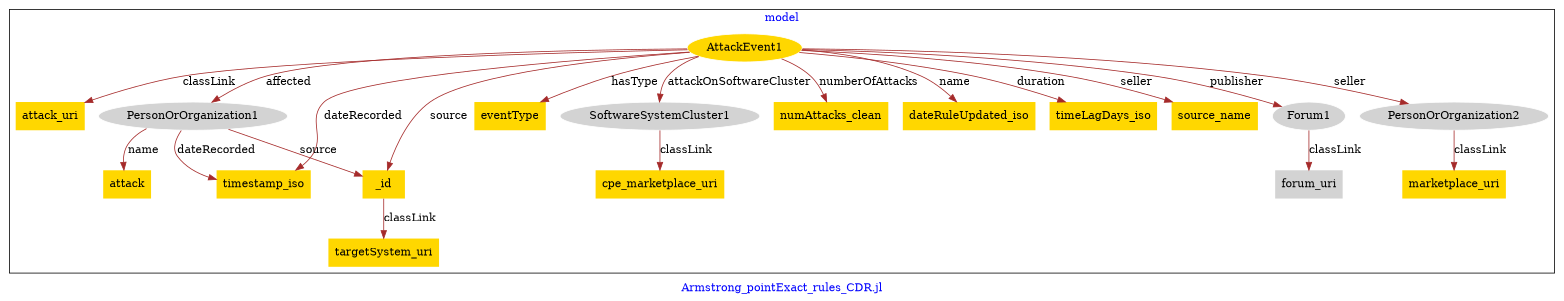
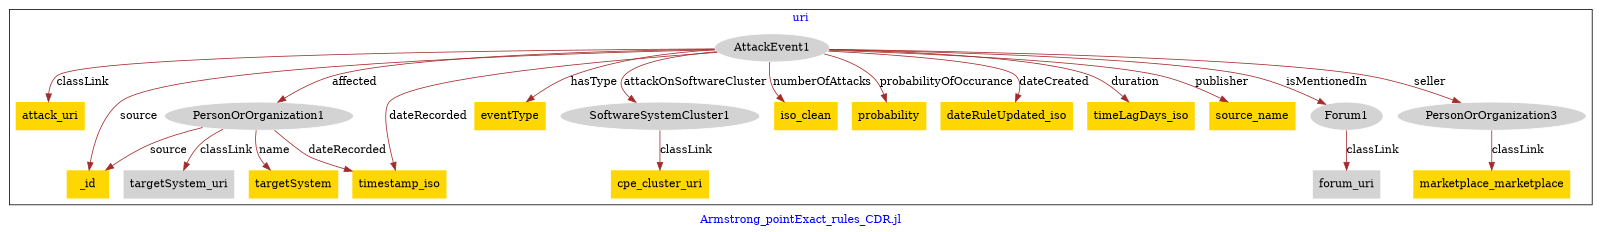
cluster "model": label "model" -> "uri"
node "AttackEvent1": fillcolor gold -> lightgray
edge "AttackEvent1" -> "dateRuleUpdated_iso": label "name" -> "dateCreated"
edge "AttackEvent1" -> "source_name": label "seller" -> "publisher"
edge "AttackEvent1" -> "Forum1": label "publisher" -> "isMentionedIn"
node "numAttacks_clean": label "numAttacks_clean" -> "iso_clean"
node "probability": added
node "PersonOrOrganization2": label "PersonOrOrganization2" -> "PersonOrOrganization3"
node "attack": label "attack" -> "targetSystem"
node "cpe_marketplace_uri": label "cpe_marketplace_uri" -> "cpe_cluster_uri"
node "marketplace_uri": label "marketplace_uri" -> "marketplace_marketplace"
edge "_id" -> "targetSystem_uri": now "PersonOrOrganization1" -> "targetSystem_uri"
node "targetSystem_uri": fillcolor gold -> lightgray
